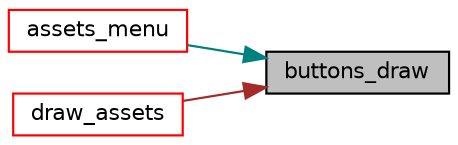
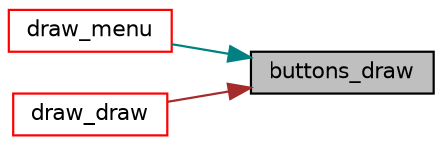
node "assets_menu": label "assets_menu" -> "draw_menu"
node "draw_assets": label "draw_assets" -> "draw_draw"
